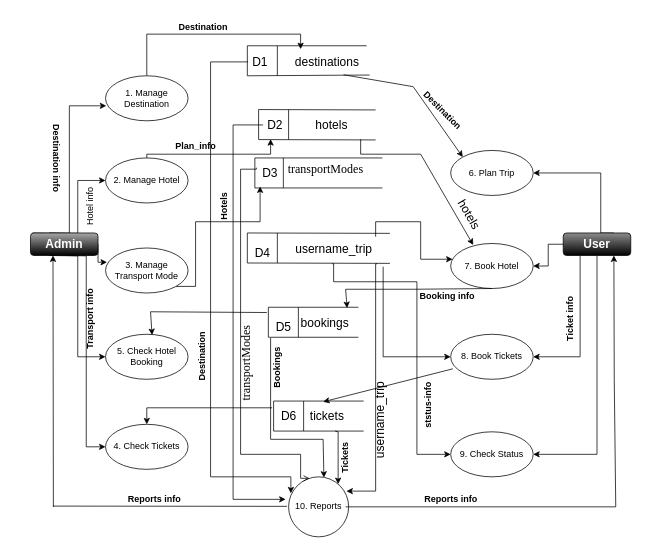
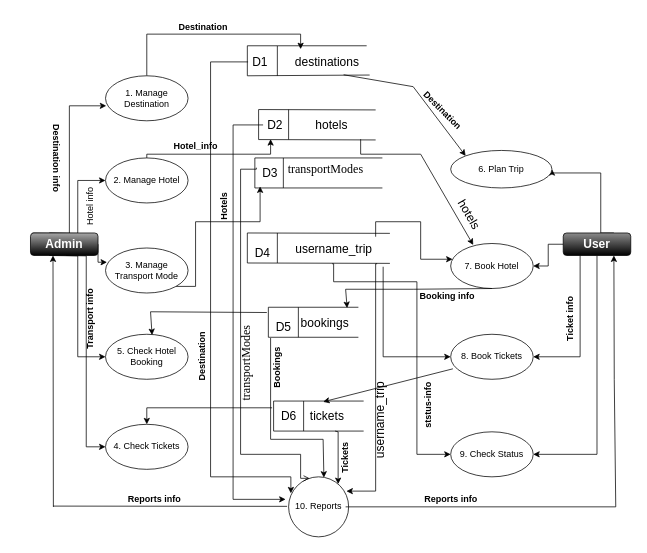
node "Plan_info": label "Plan_info" -> "Hotel_info"
node "6. Plan Trip": size 83x45 -> 101x38
